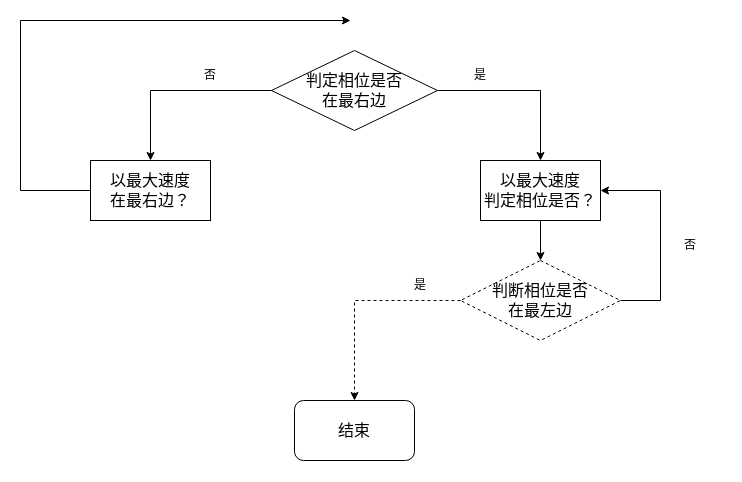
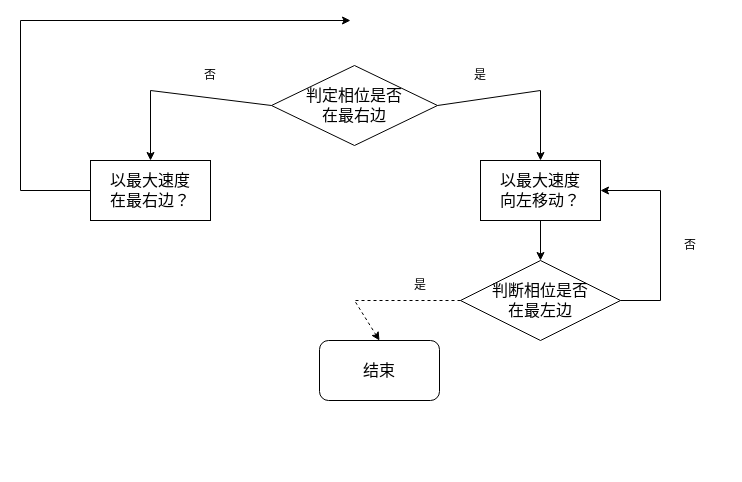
node "判定相位是否 在最右边": moved (355, 91) -> (355, 106)
node "以最大速度判定相位是否？": label "以最大速度判定相位是否？" -> "以最大速度向左移动？"
node "判断相位是否 在最左边": style dashed -> solid
node "结束": moved (355, 431) -> (380, 371)
